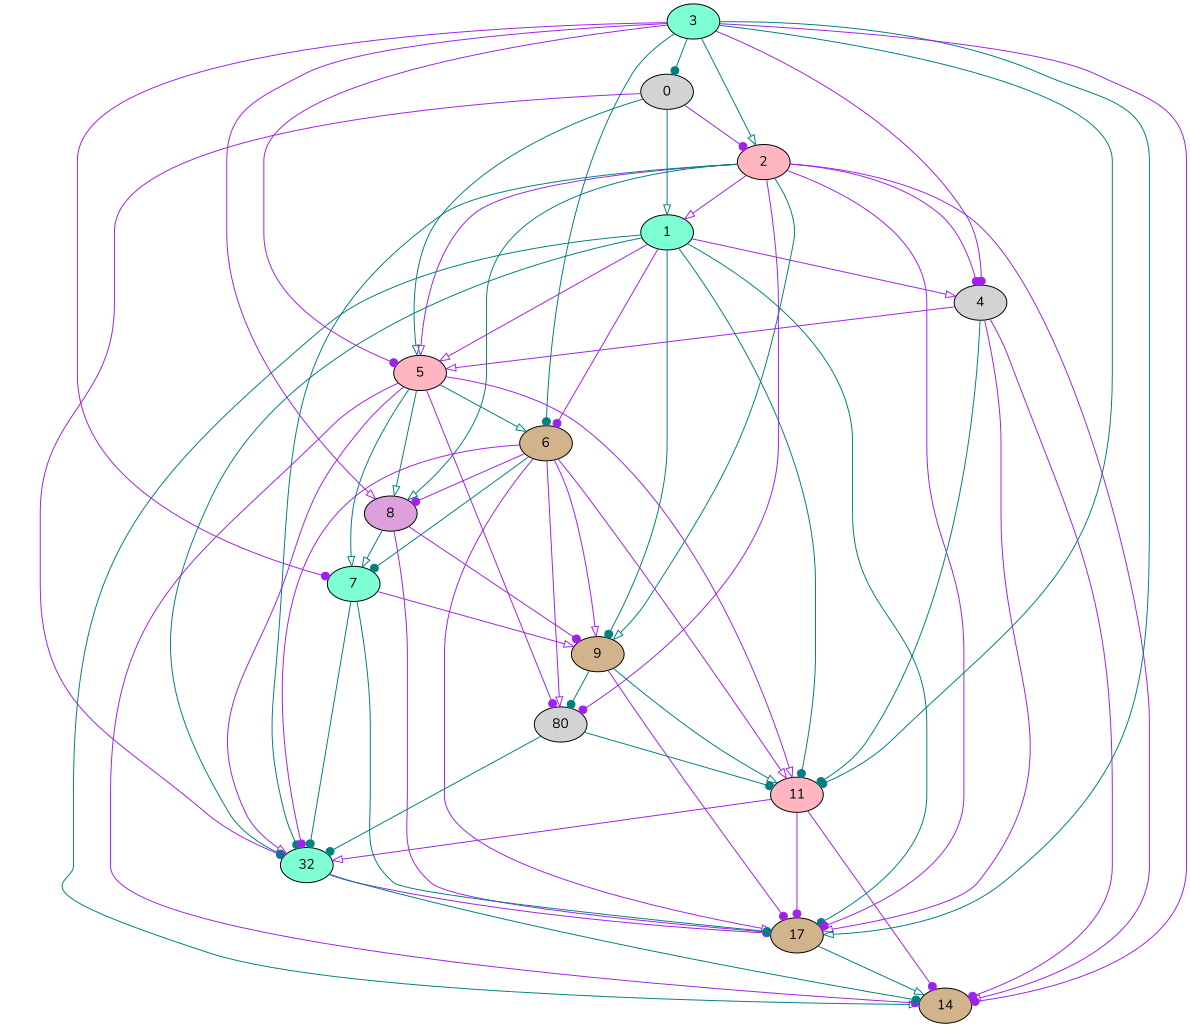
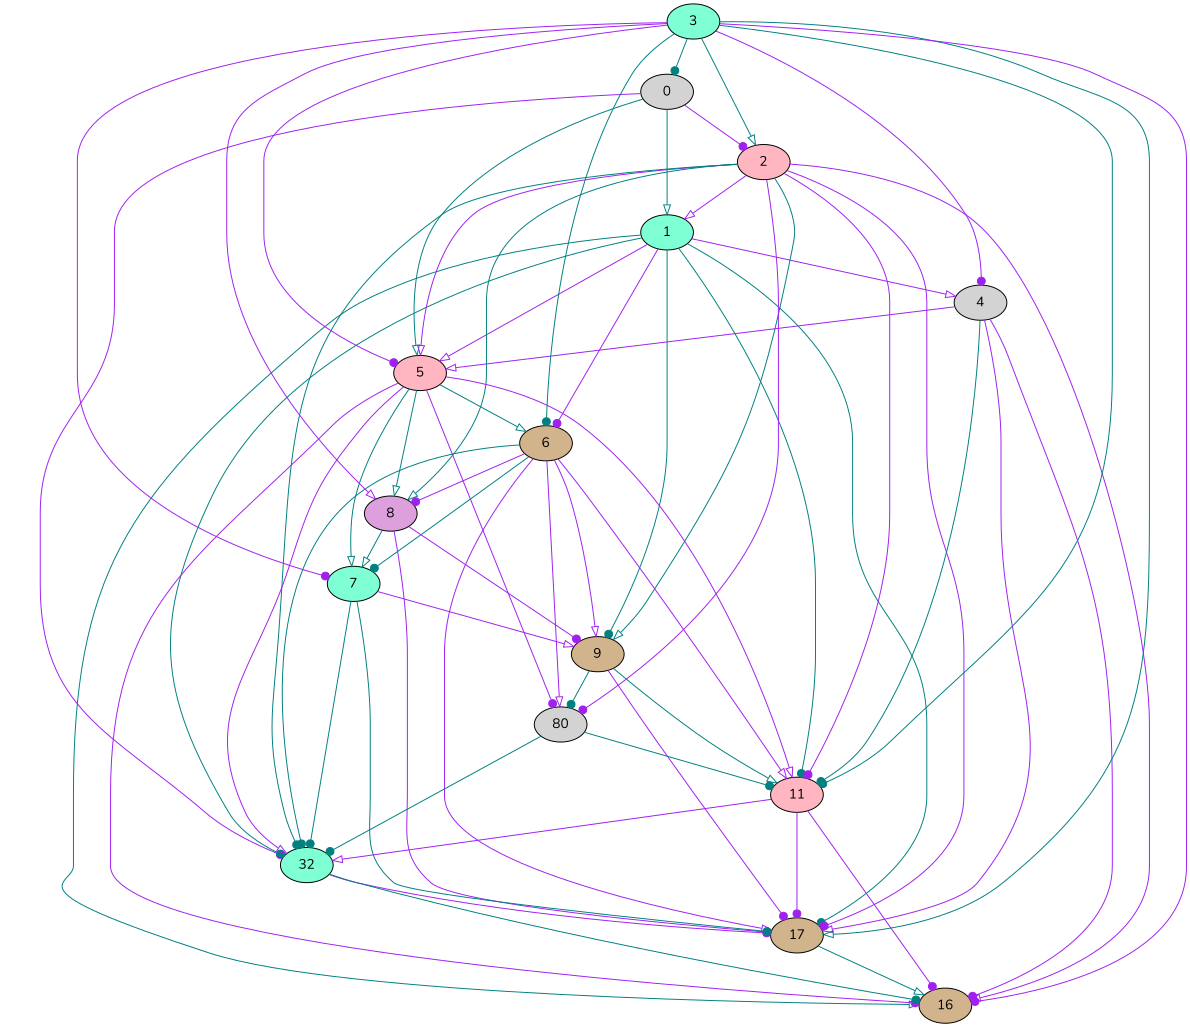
edge "2" -> "4": now "2" -> "11"
edge "6" -> "32": color purple -> teal
node "14": label "14" -> "16"
